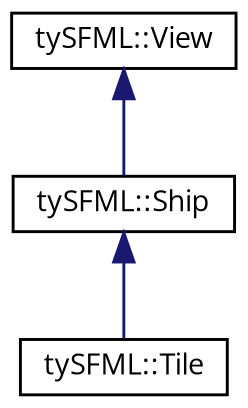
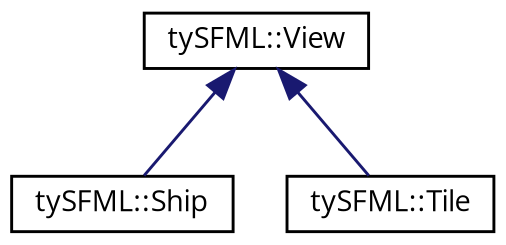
edge "tySFML::Tile" -> "tySFML::Ship": now "tySFML::Tile" -> "tySFML::View"
